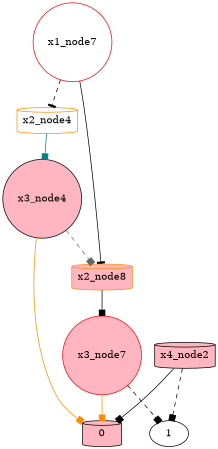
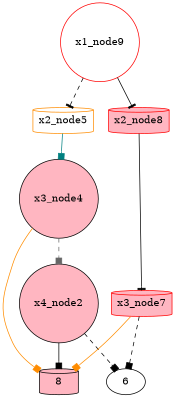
node "x1_node7": label "x1_node7" -> "x1_node9"
node "x2_node4": label "x2_node4" -> "x2_node5"
edge "x3_node4" -> "x2_node8": now "x3_node4" -> "x4_node2"
node "x2_node8": color darkorange -> red
edge "x2_node8" -> "x3_node7": arrowhead box -> tee
node "x3_node7": shape circle -> cylinder
node "x4_node2": shape cylinder -> circle
node "0": label "0" -> "8"
node "1": label "1" -> "6"
